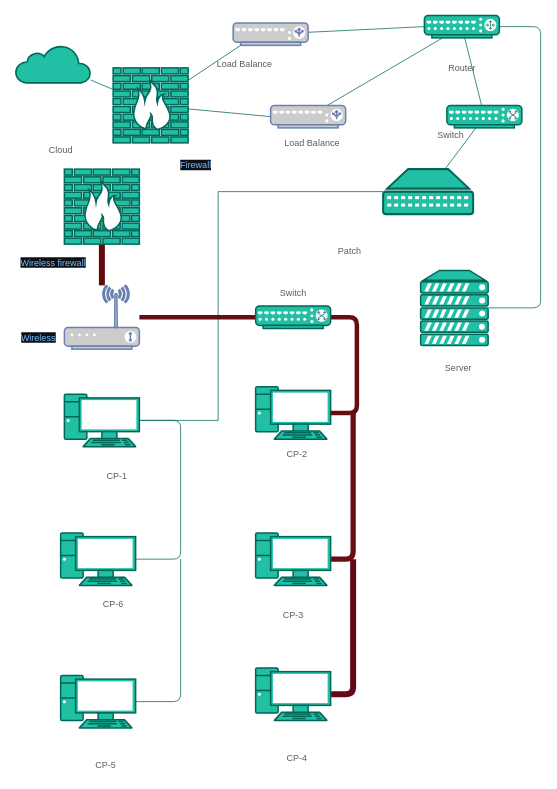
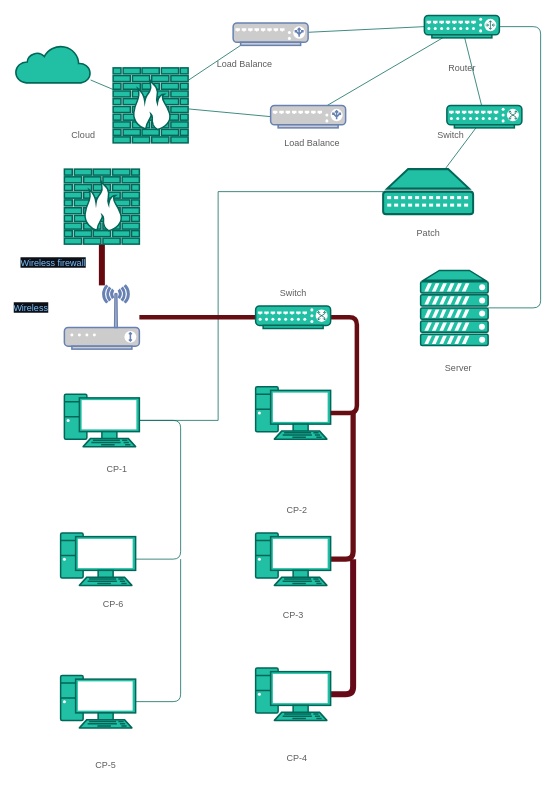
node "Cloud": moved (60, 150) -> (83, 135)
node "Firewall": removed
node "Patch": moved (349, 252) -> (428, 233)
node "Wireless": moved (38, 338) -> (30, 308)
node "CP-2": moved (297, 454) -> (297, 510)
node "CP-1": moved (117, 477) -> (117, 469)
